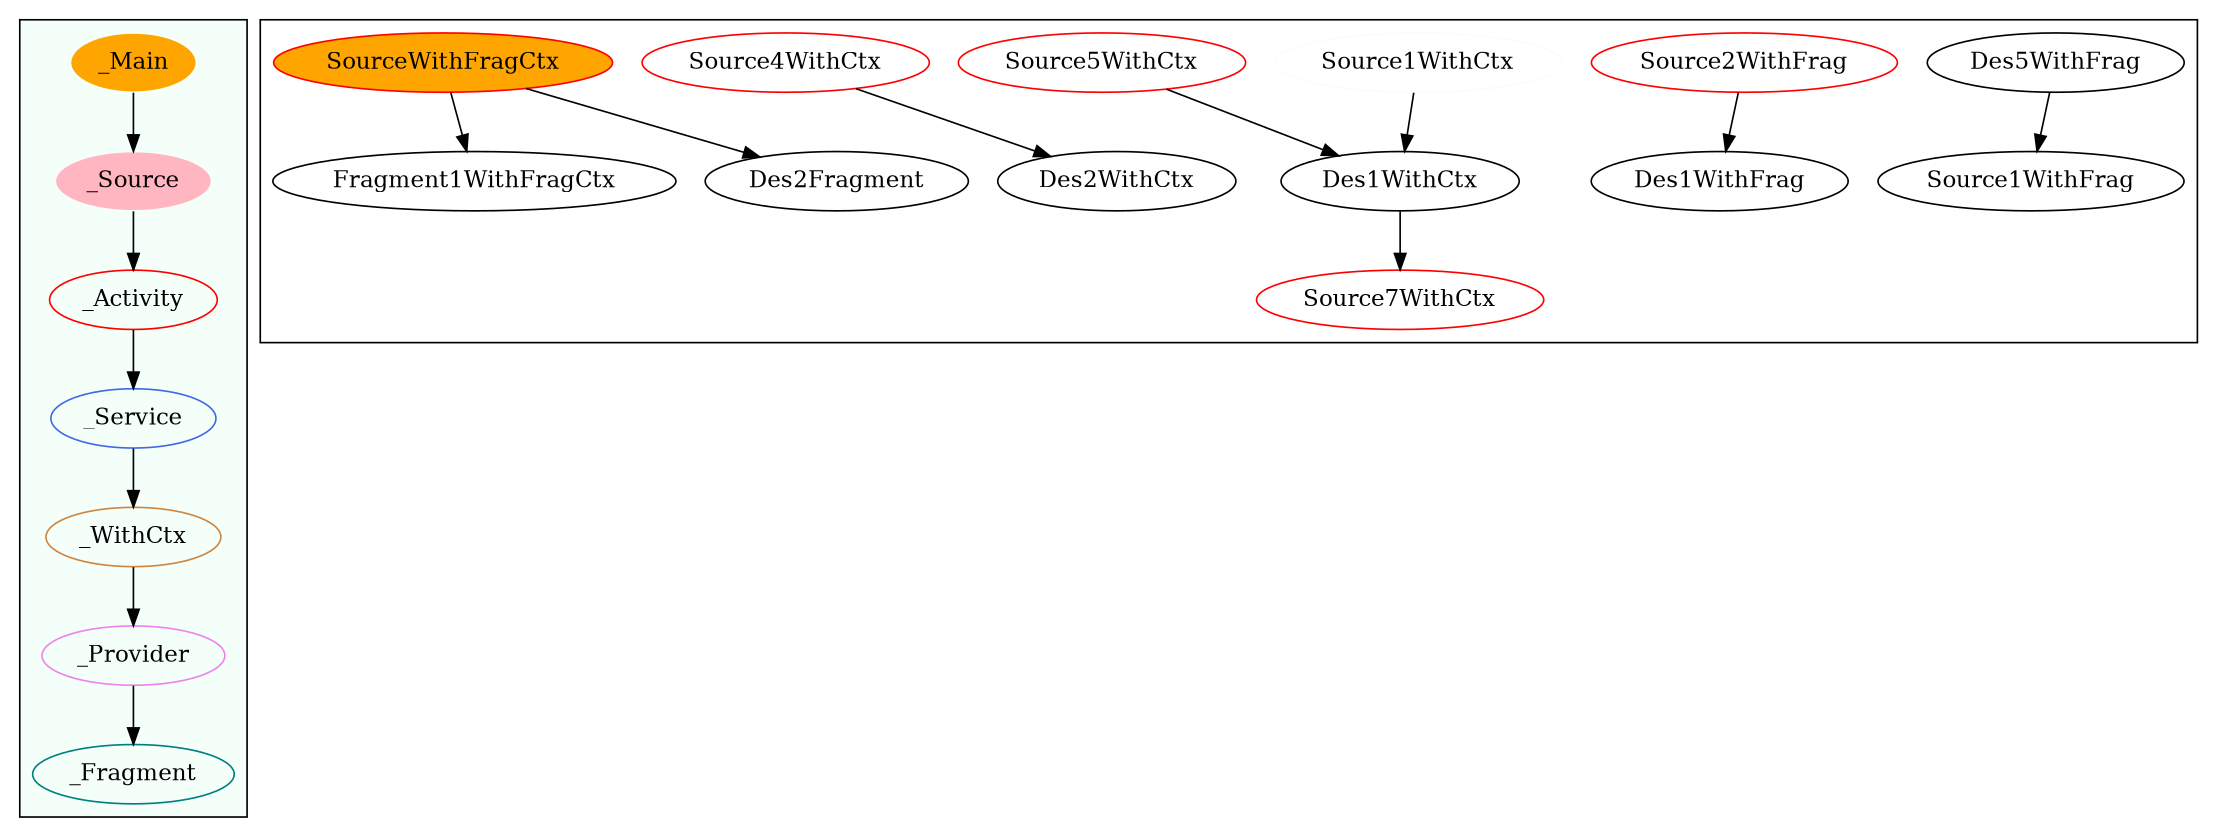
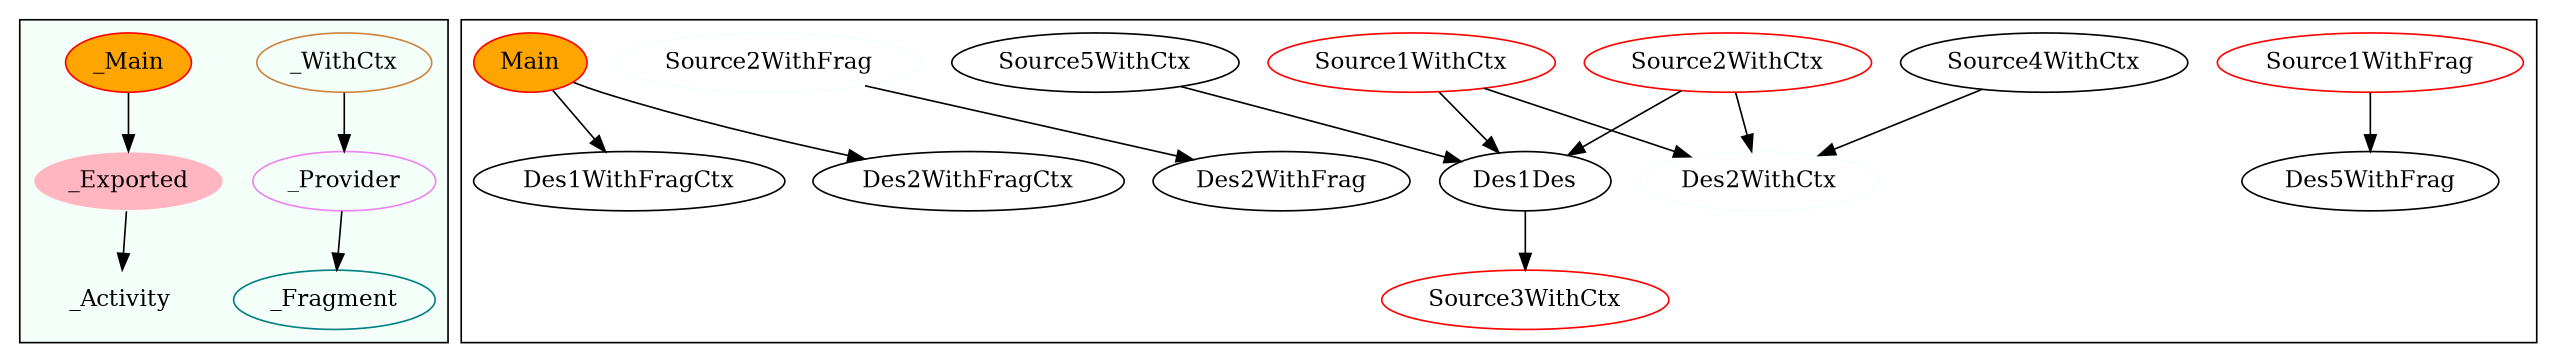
node "_Main": color mintcream -> red
node "SourceWithFragCtx": label "SourceWithFragCtx" -> "Main"
node "Source4WithCtx": color red -> black
node "Source5WithCtx": color red -> black
node "Source1WithCtx": color mintcream -> red
node "Source2WithCtx": added
node "Source2WithFrag": color red -> mintcream
edge "Des5WithFrag" -> "Source1WithFrag": reversed
edge "Source1WithCtx" -> "Des2WithCtx": added
node "_Source": label "_Source" -> "_Exported"
node "Fragment1WithFragCtx": label "Fragment1WithFragCtx" -> "Des1WithFragCtx"
node "Des2Fragment": label "Des2Fragment" -> "Des2WithFragCtx"
node "Des2WithCtx": color black -> mintcream
node "Des1WithCtx": label "Des1WithCtx" -> "Des1Des"
node "Des1WithFrag": label "Des1WithFrag" -> "Des2WithFrag"
node "Source1WithFrag": color black -> red
node "_Activity": color red -> mintcream
node "Source7WithCtx": label "Source7WithCtx" -> "Source3WithCtx"
node "_Service": removed
